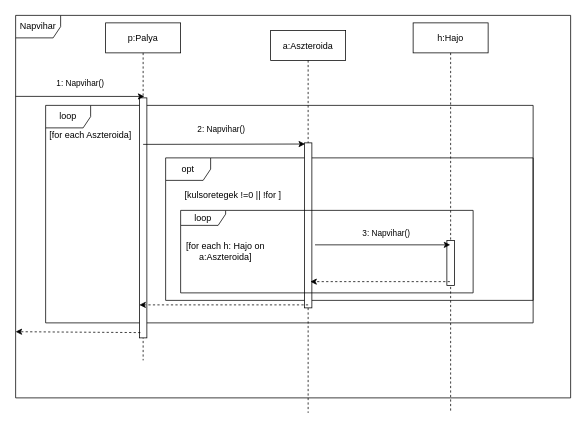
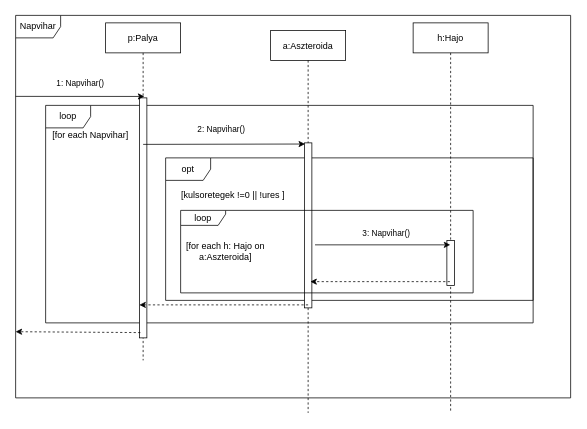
node "[for each Aszteroida]": label "[for each Aszteroida]" -> "[for each Napvihar]"
node "[kulsoretegek !=0 || !for ]": label "[kulsoretegek !=0 || !for ]" -> "[kulsoretegek !=0 || !ures ]"
